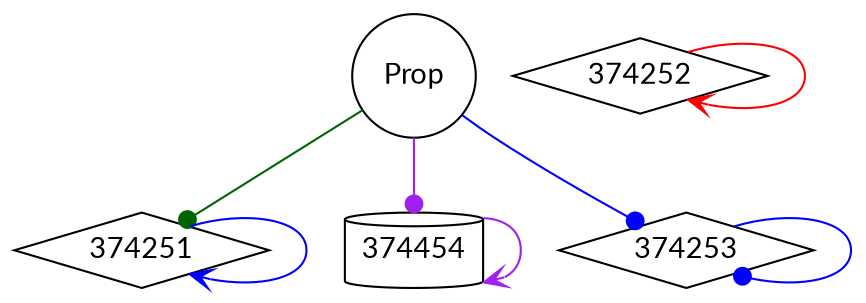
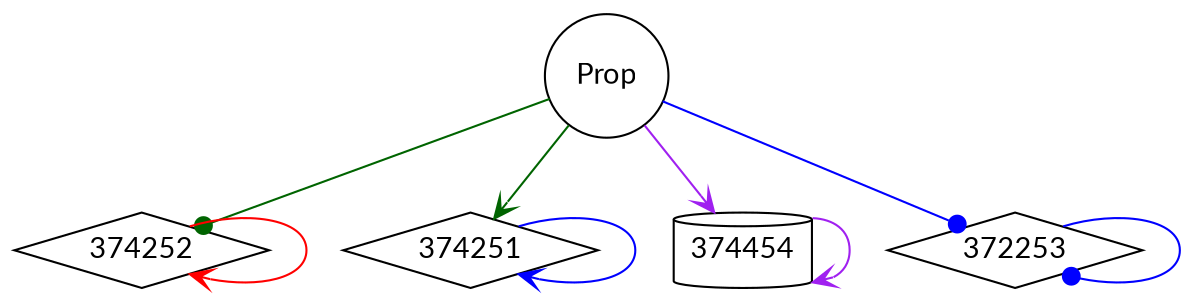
edge "Prop" -> "374252": added
edge "Prop" -> "374251": arrowhead dot -> vee
edge "Prop" -> "374454": arrowhead dot -> vee
node "374253": label "374253" -> "372253"
